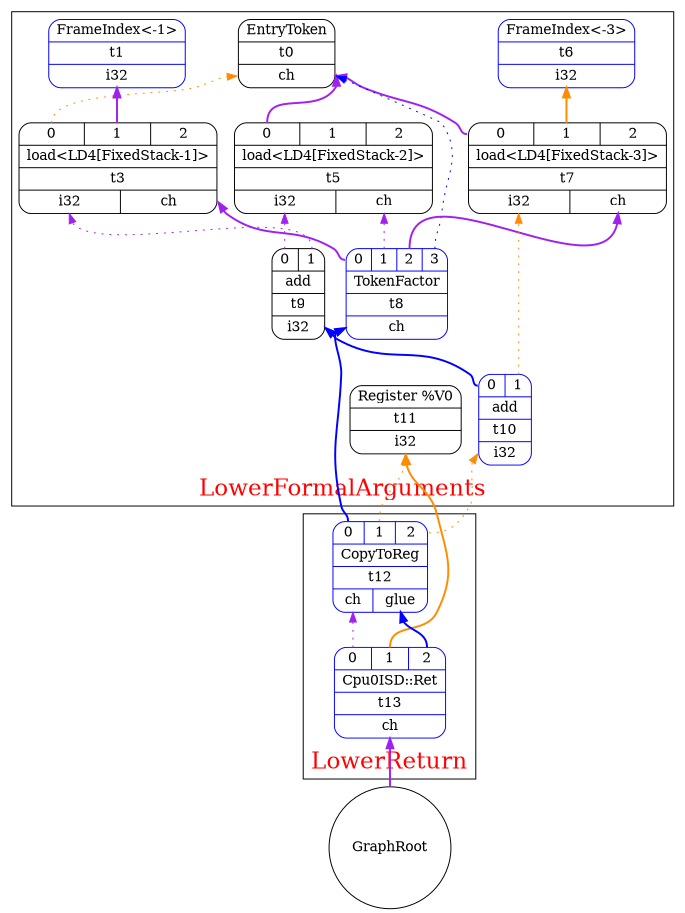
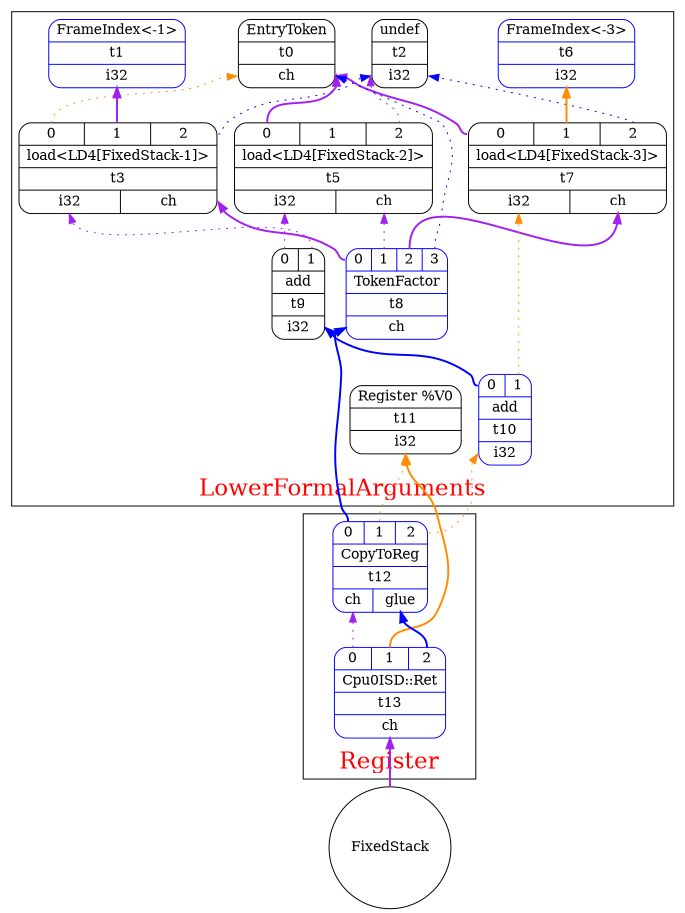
node "undef": added
cluster "LowerReturn": label "LowerReturn" -> "Register"
node "GraphRoot": label "GraphRoot" -> "FixedStack"
